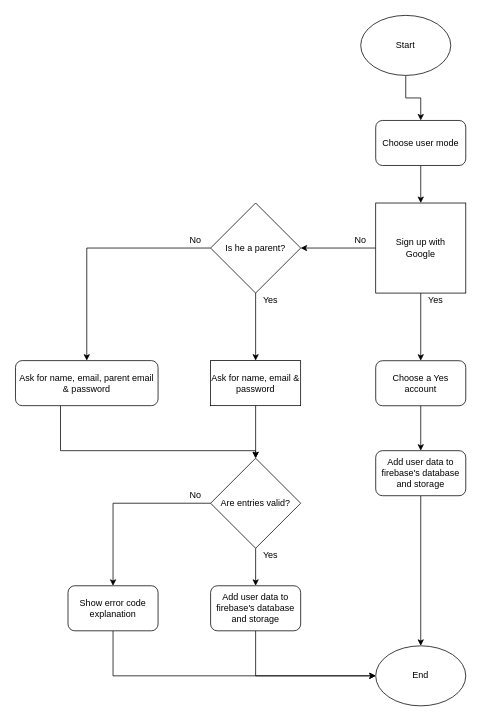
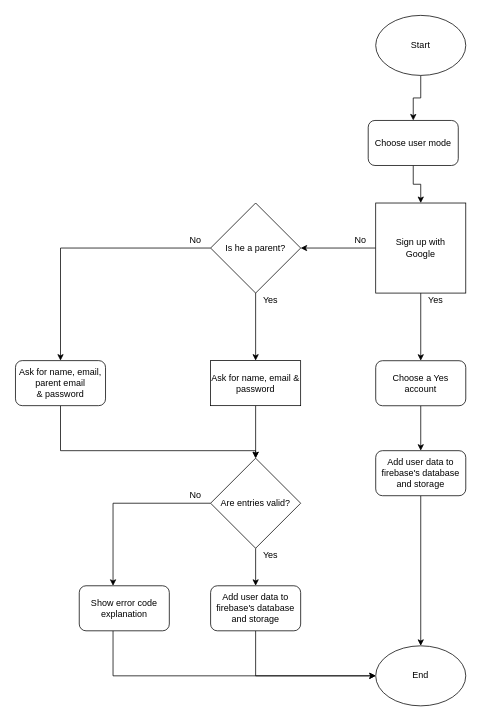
node "Start": moved (405, 45) -> (420, 45)
node "Choose user mode": moved (420, 143) -> (413, 143)
node "Ask for name, email, parent email & password": size 143x45 -> 90x45
node "Show error code explanation": moved (113, 608) -> (124, 608)
